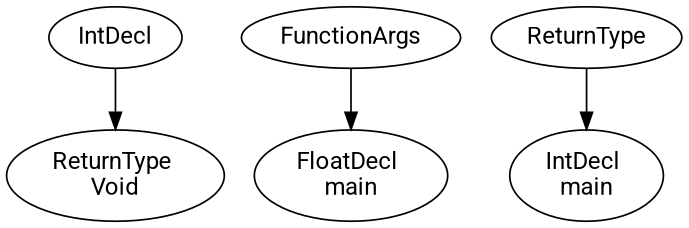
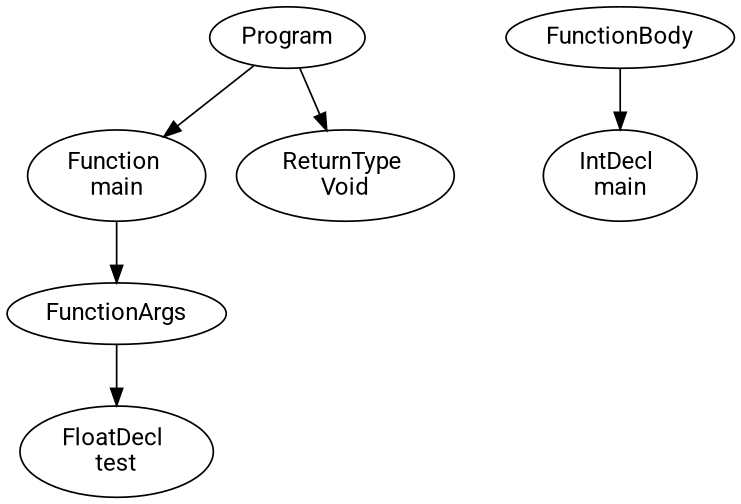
node "IntDecl": label "IntDecl" -> "Program"
node "ReturnType": label "ReturnType" -> "FunctionBody"
node "Function main": added
node "FloatDecl main": label "FloatDecl main" -> "FloatDecl test"
